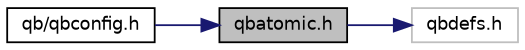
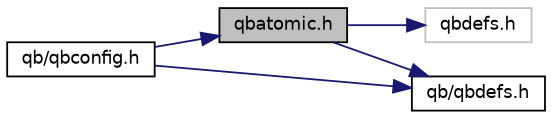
node "qb/qbdefs.h": added
